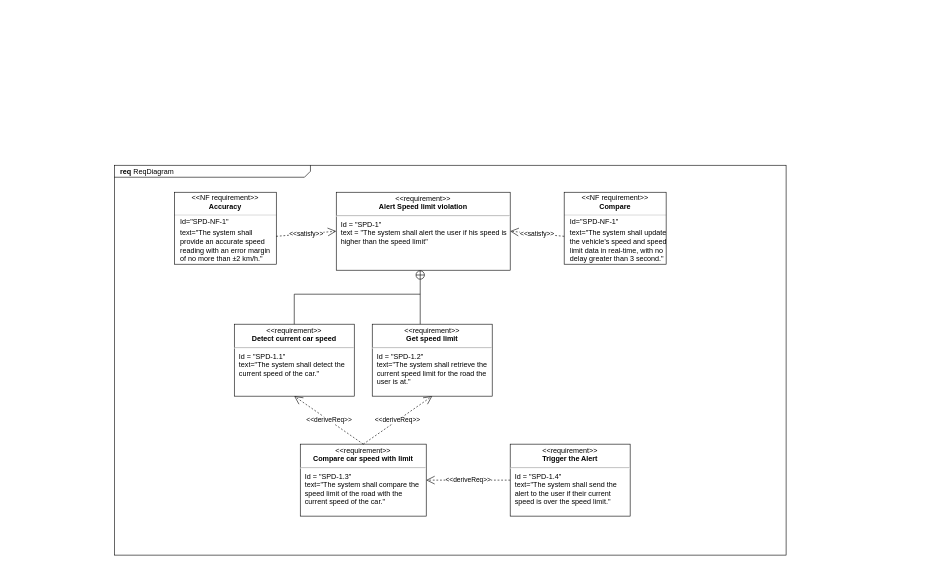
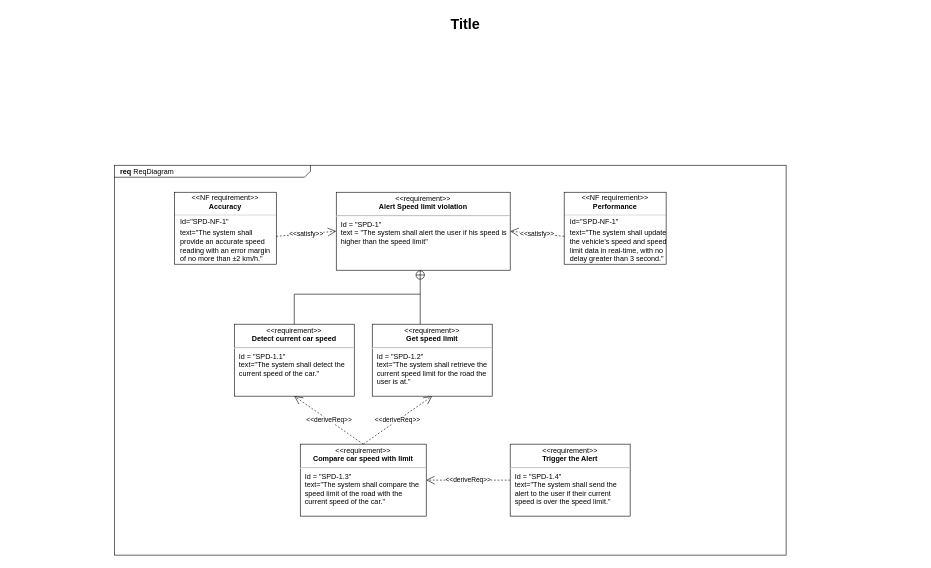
node "Title": added
node "Compare": label "Compare" -> "Performance"
